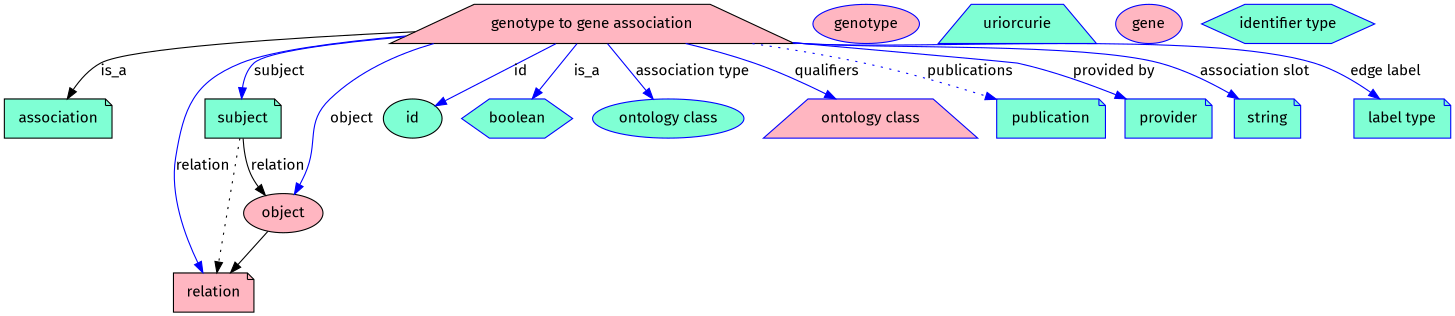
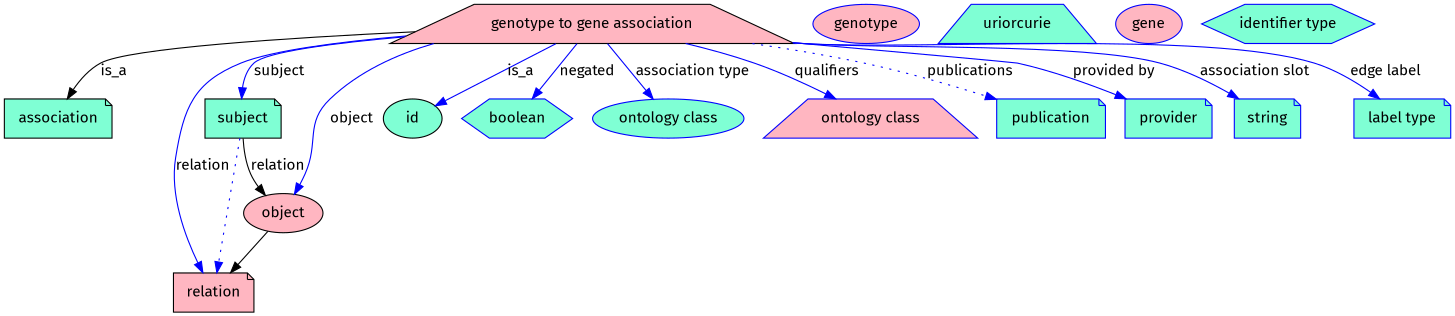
edge "genotype to gene association" -> "id": label "id" -> "is_a"
edge "genotype to gene association" -> "boolean": label "is_a" -> "negated"
edge "subject" -> "relation": color black -> blue
